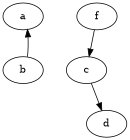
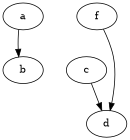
edge "f" -> "c": now "f" -> "d"
edge "b" -> "a": reversed
